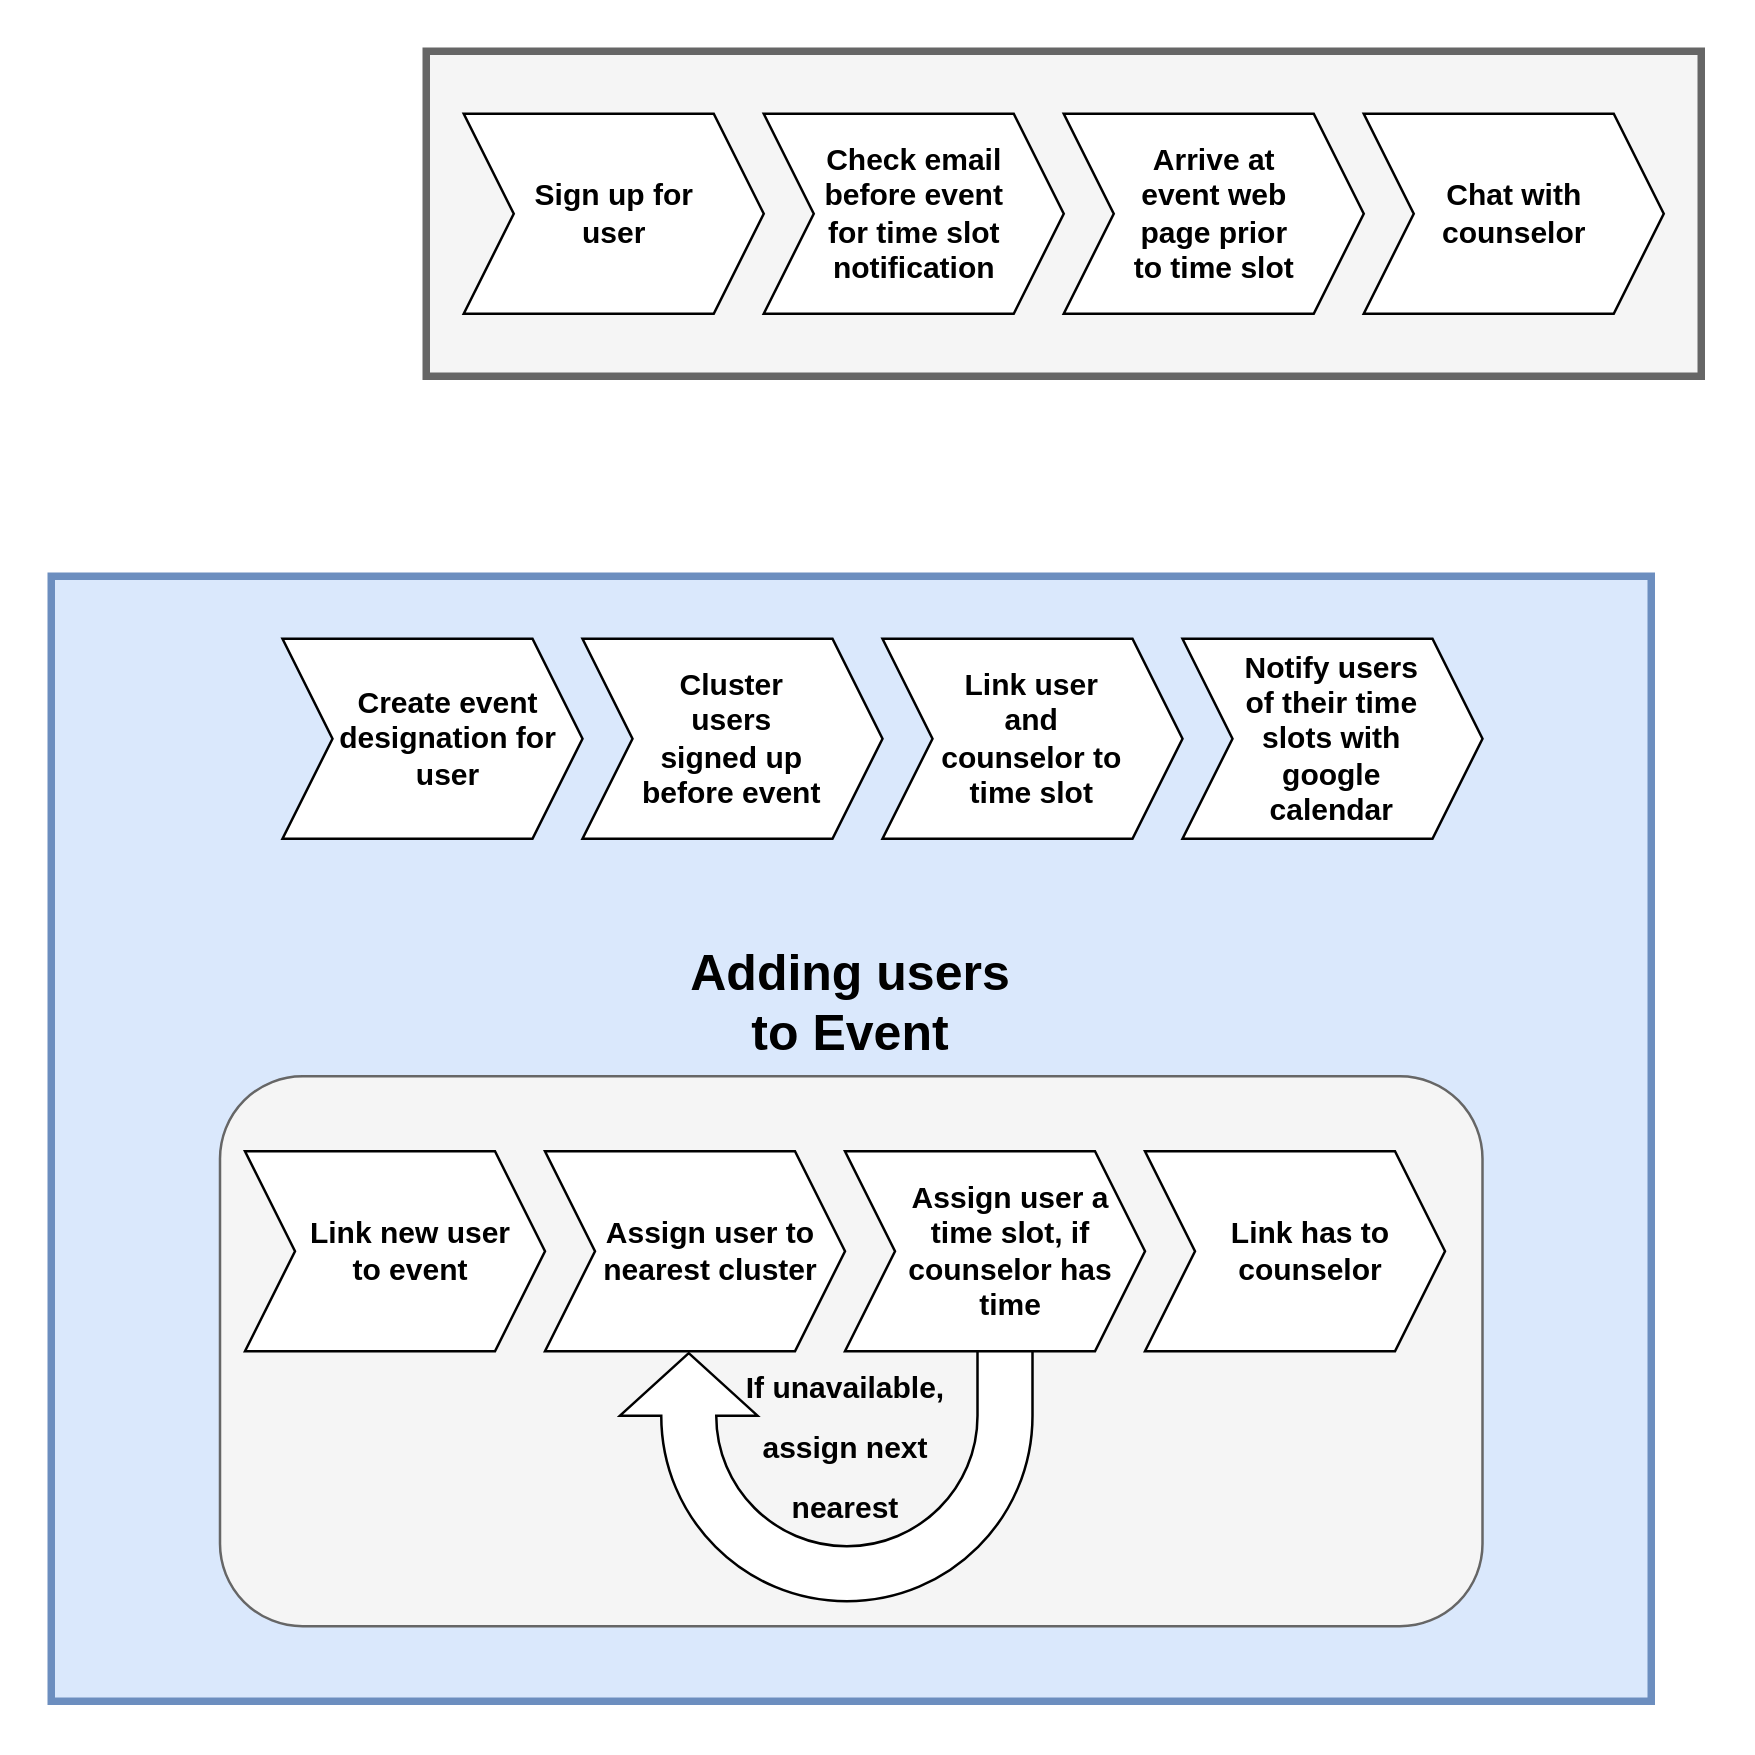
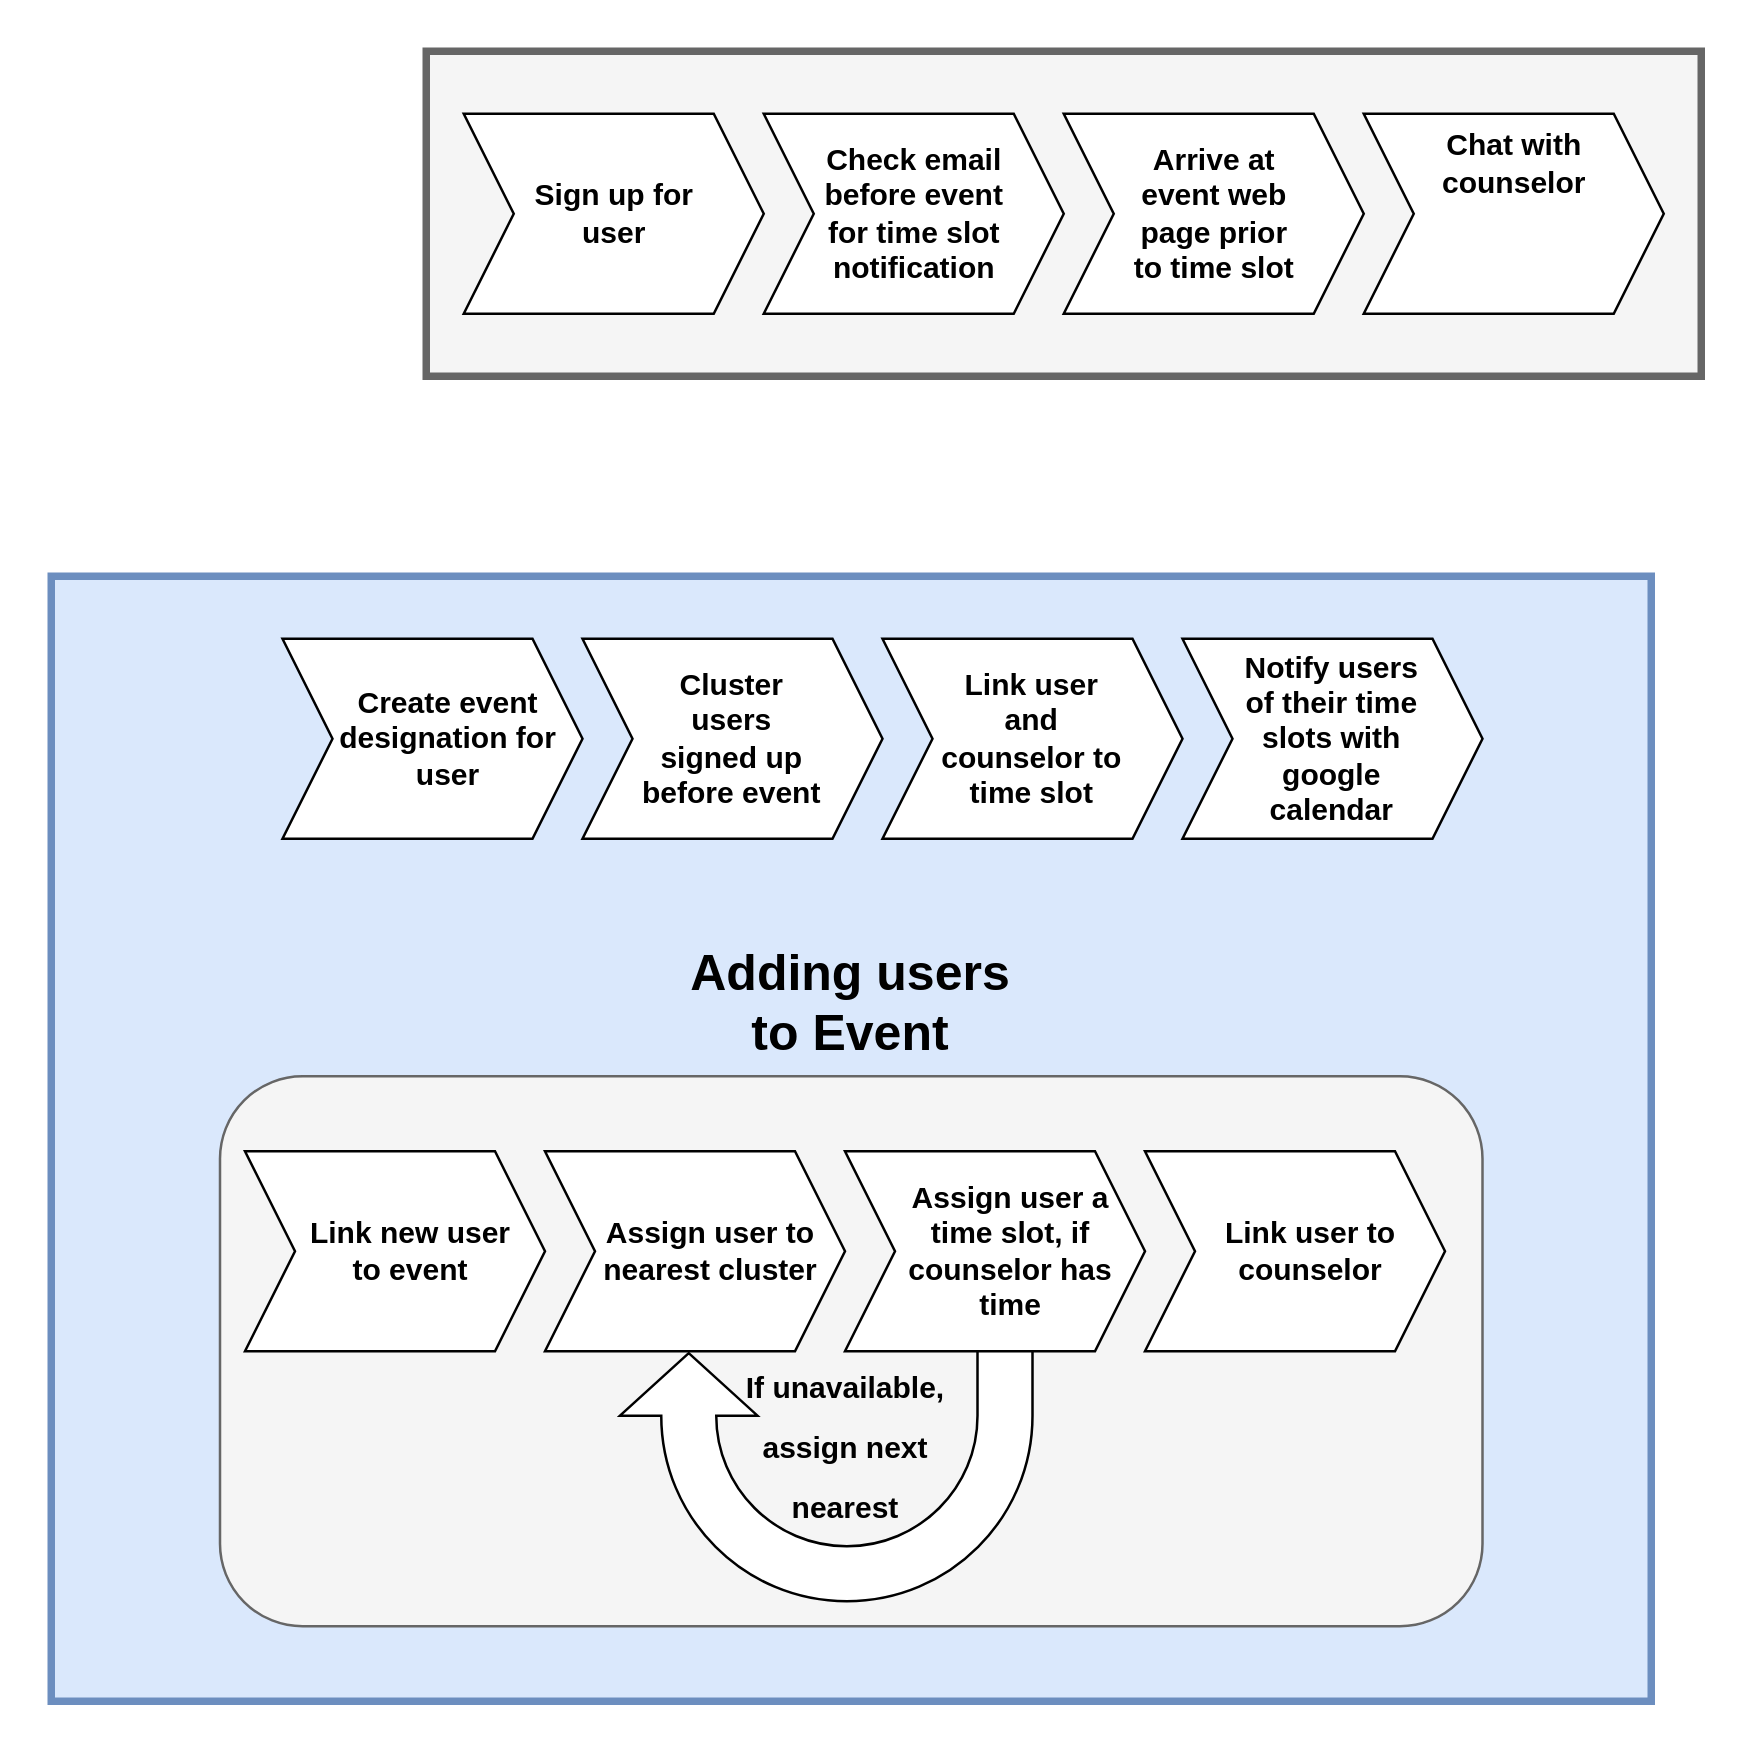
node "Chat with counselor": moved (1514, 214) -> (1514, 164)
node "Link has to counselor": label "Link has to counselor" -> "Link user to counselor"
